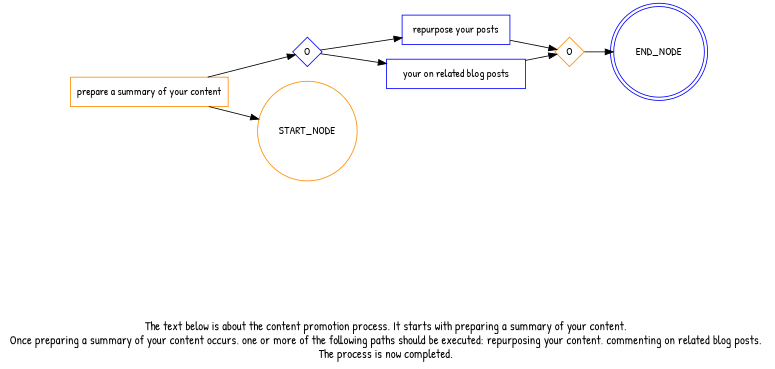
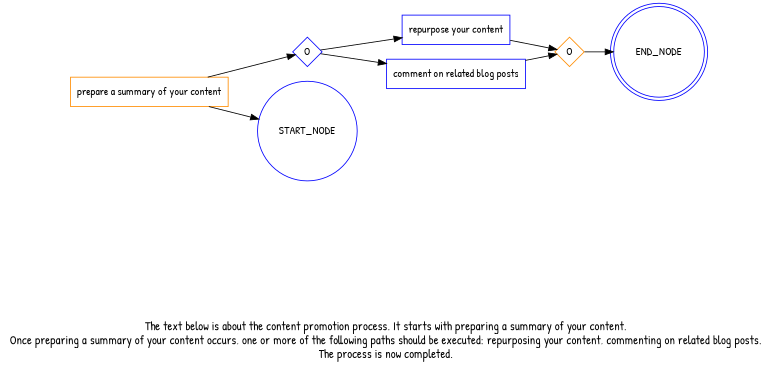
node "repurpose your posts": label "repurpose your posts" -> "repurpose your content"
node "your on related blog posts": label "your on related blog posts" -> "comment on related blog posts"
node "START_NODE": color darkorange -> blue
